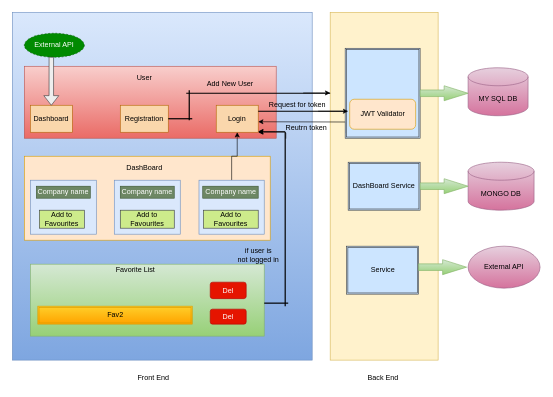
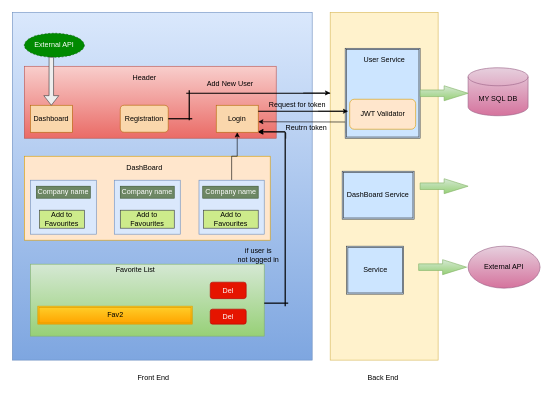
node "User Service": added
node "User": label "User" -> "Header"
node "Registration": shape rectangle -> rounded rectangle
node "DashBoard Service": moved (384, 186) -> (378, 195)
node "MONGO DB": removed
node "Service": size 72x48 -> 57x48
